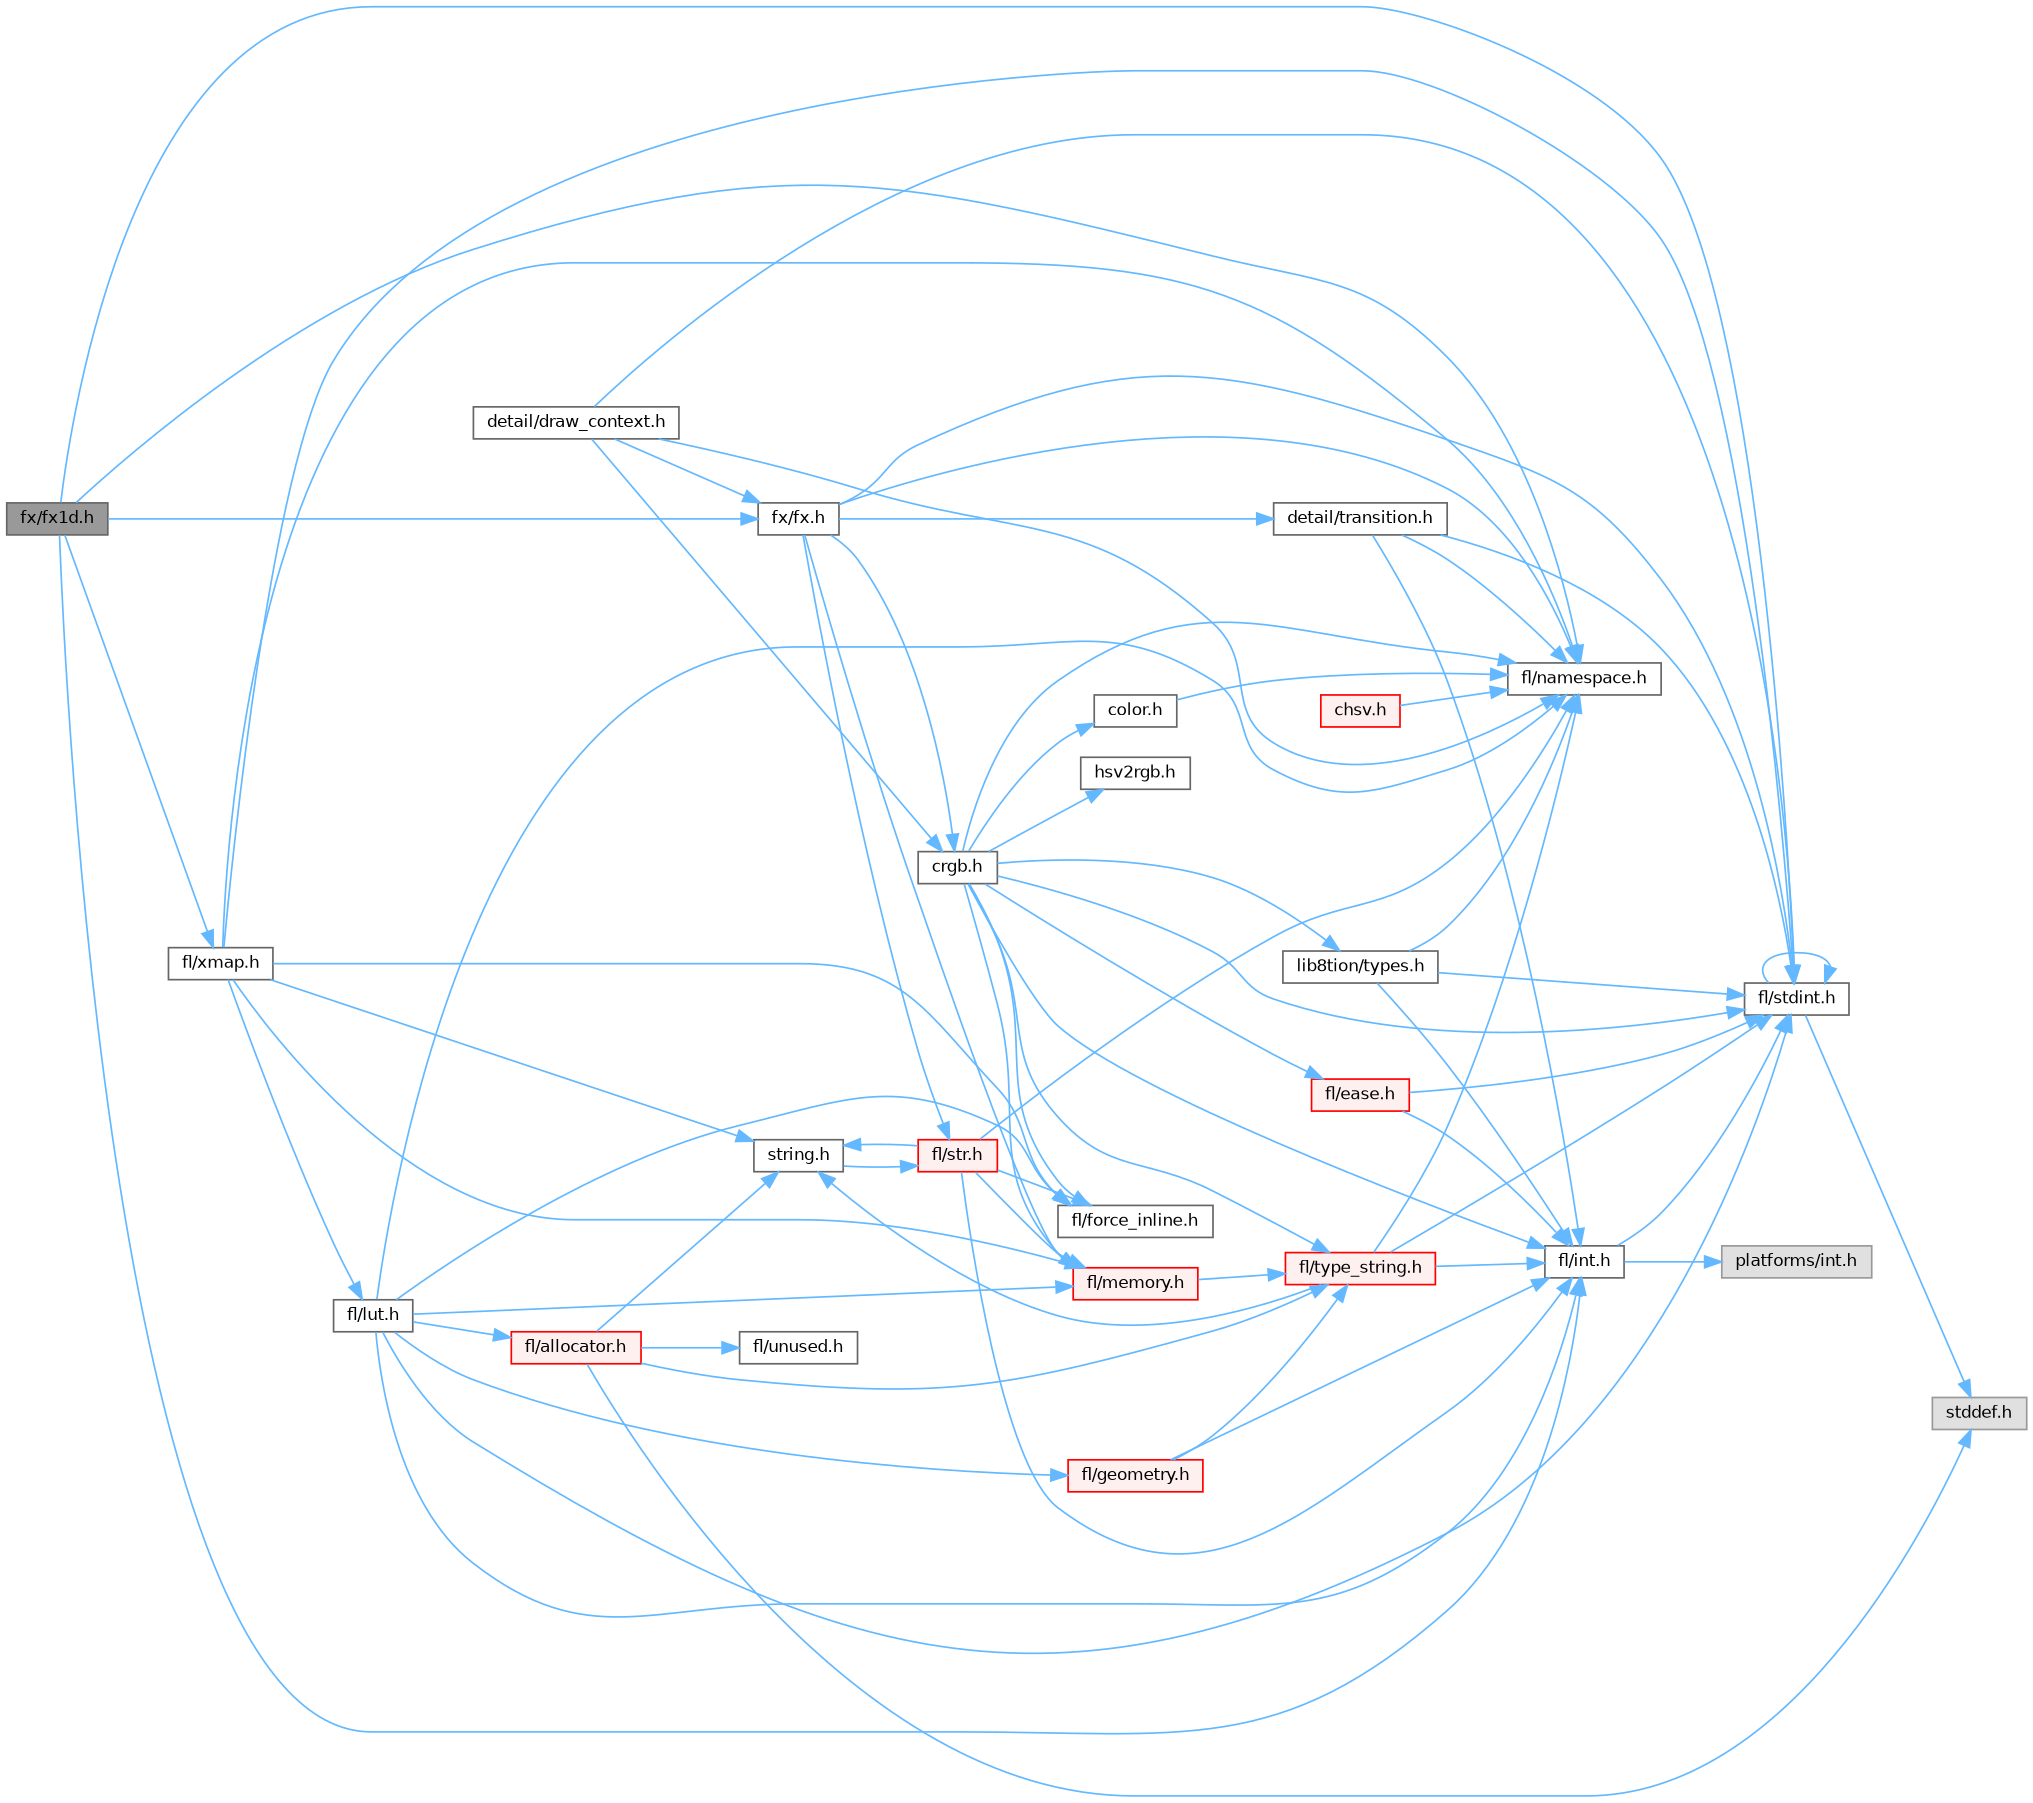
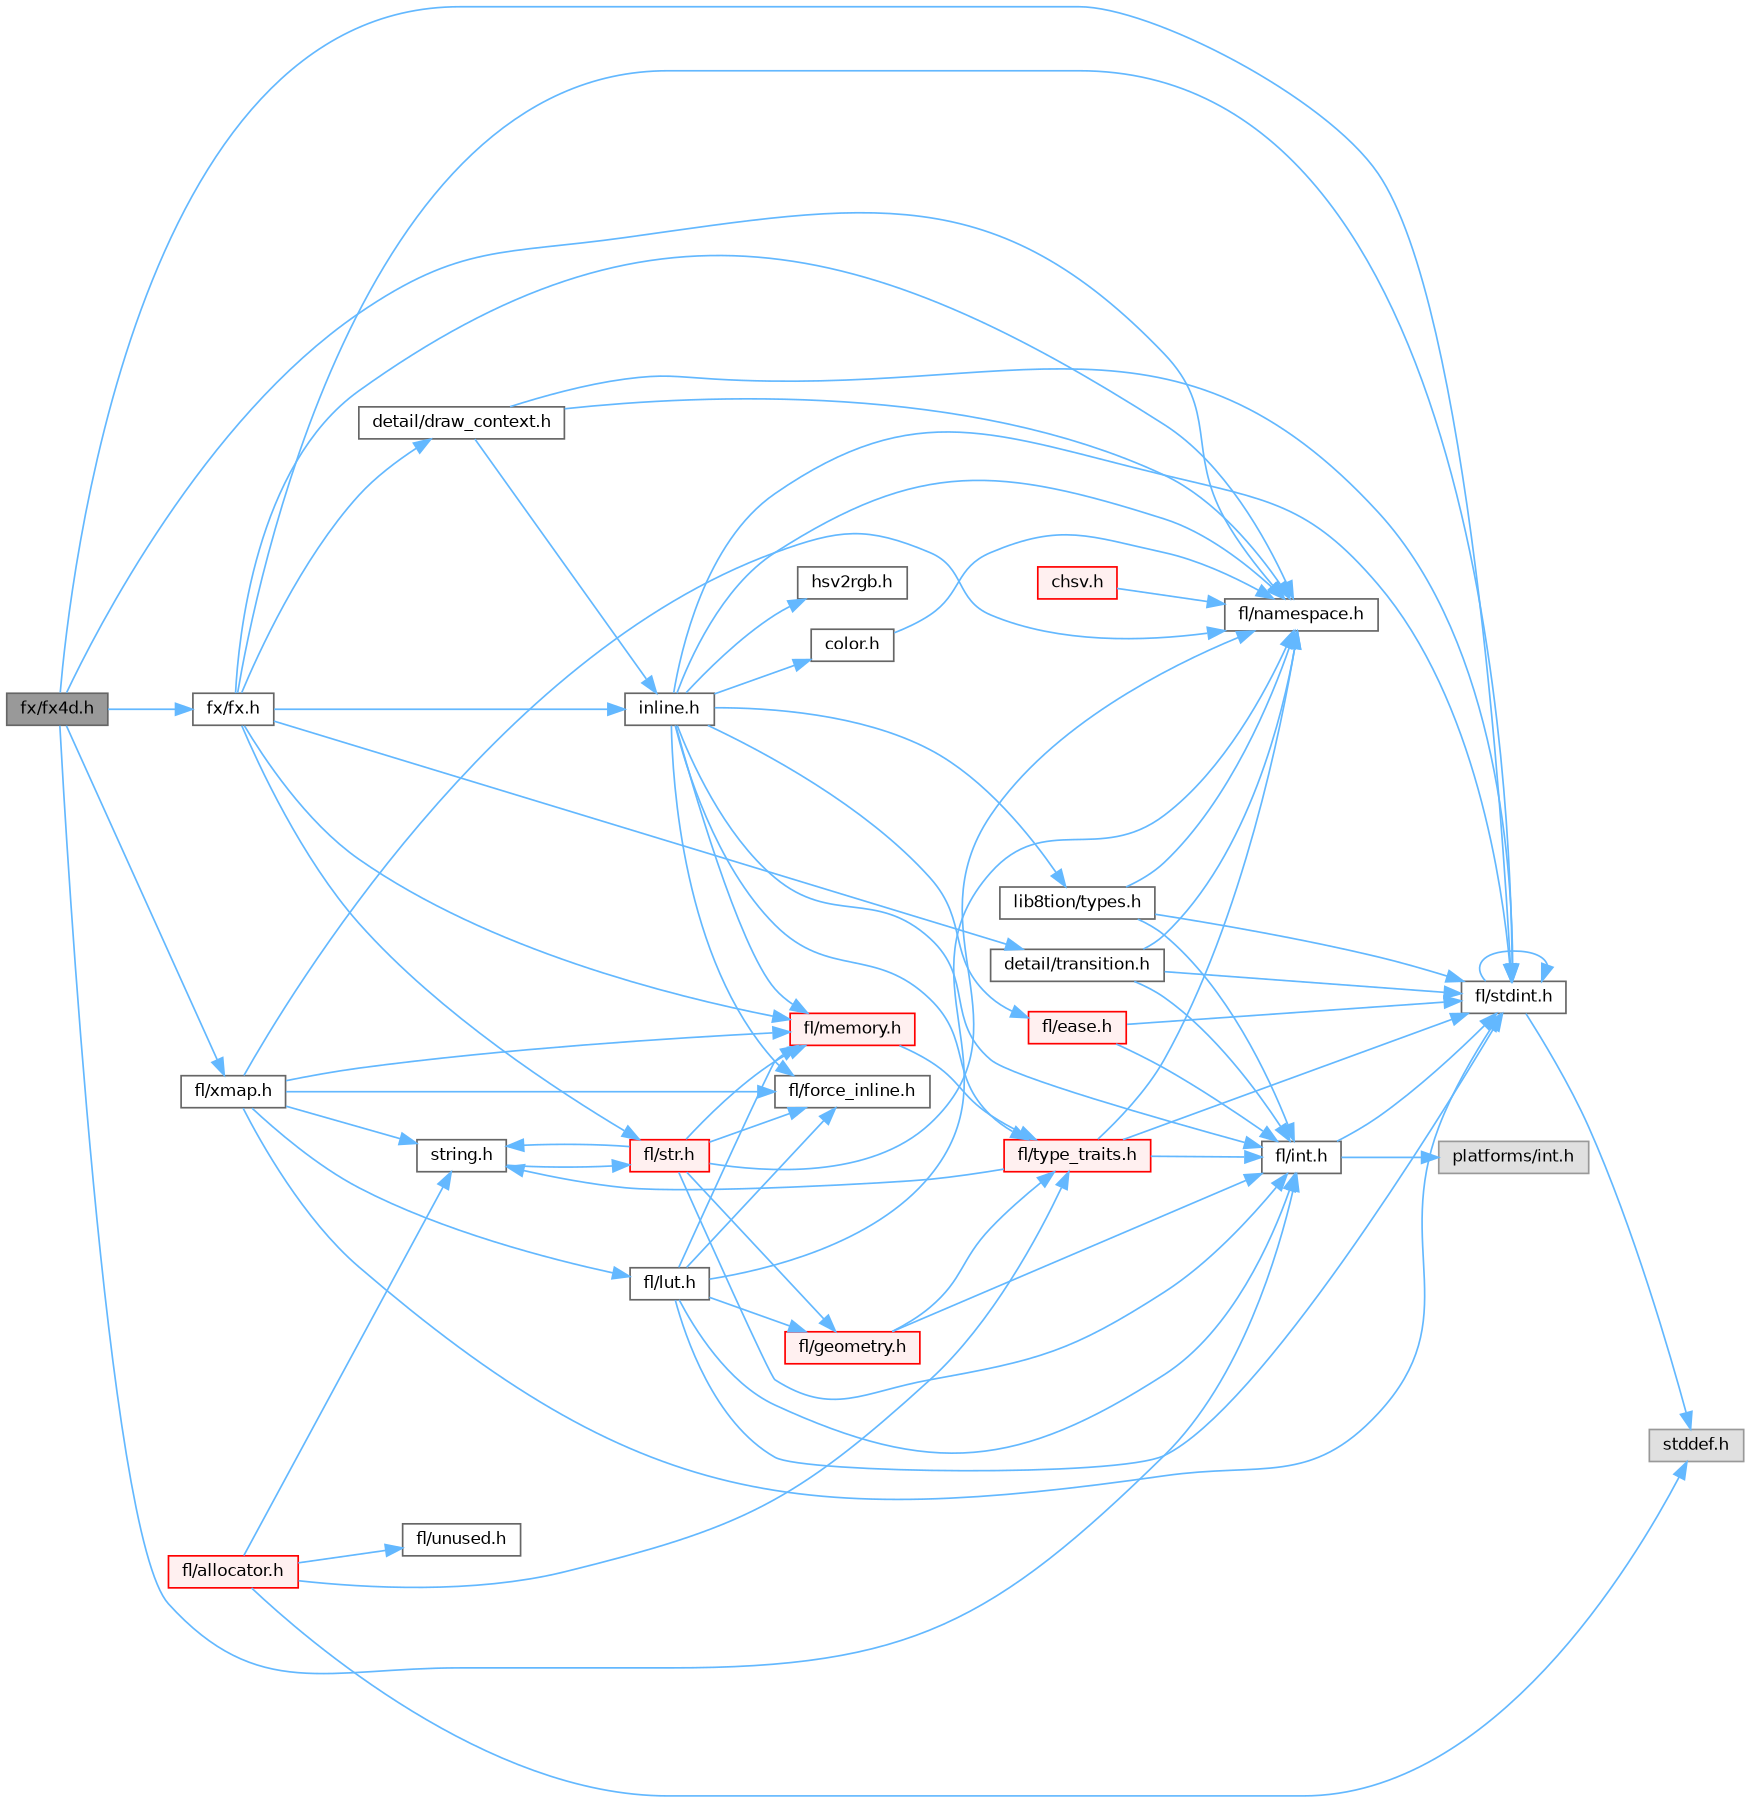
edge "detail/draw_context.h" -> "fx/fx.h": reversed
node "fx/fx1d.h": label "fx/fx1d.h" -> "fx/fx4d.h"
node "crgb.h": label "crgb.h" -> "inline.h"
edge "fl/str.h" -> "fl/geometry.h": added
node "fl/type_string.h": label "fl/type_string.h" -> "fl/type_traits.h"
edge "fl/lut.h" -> "fl/allocator.h": removed
